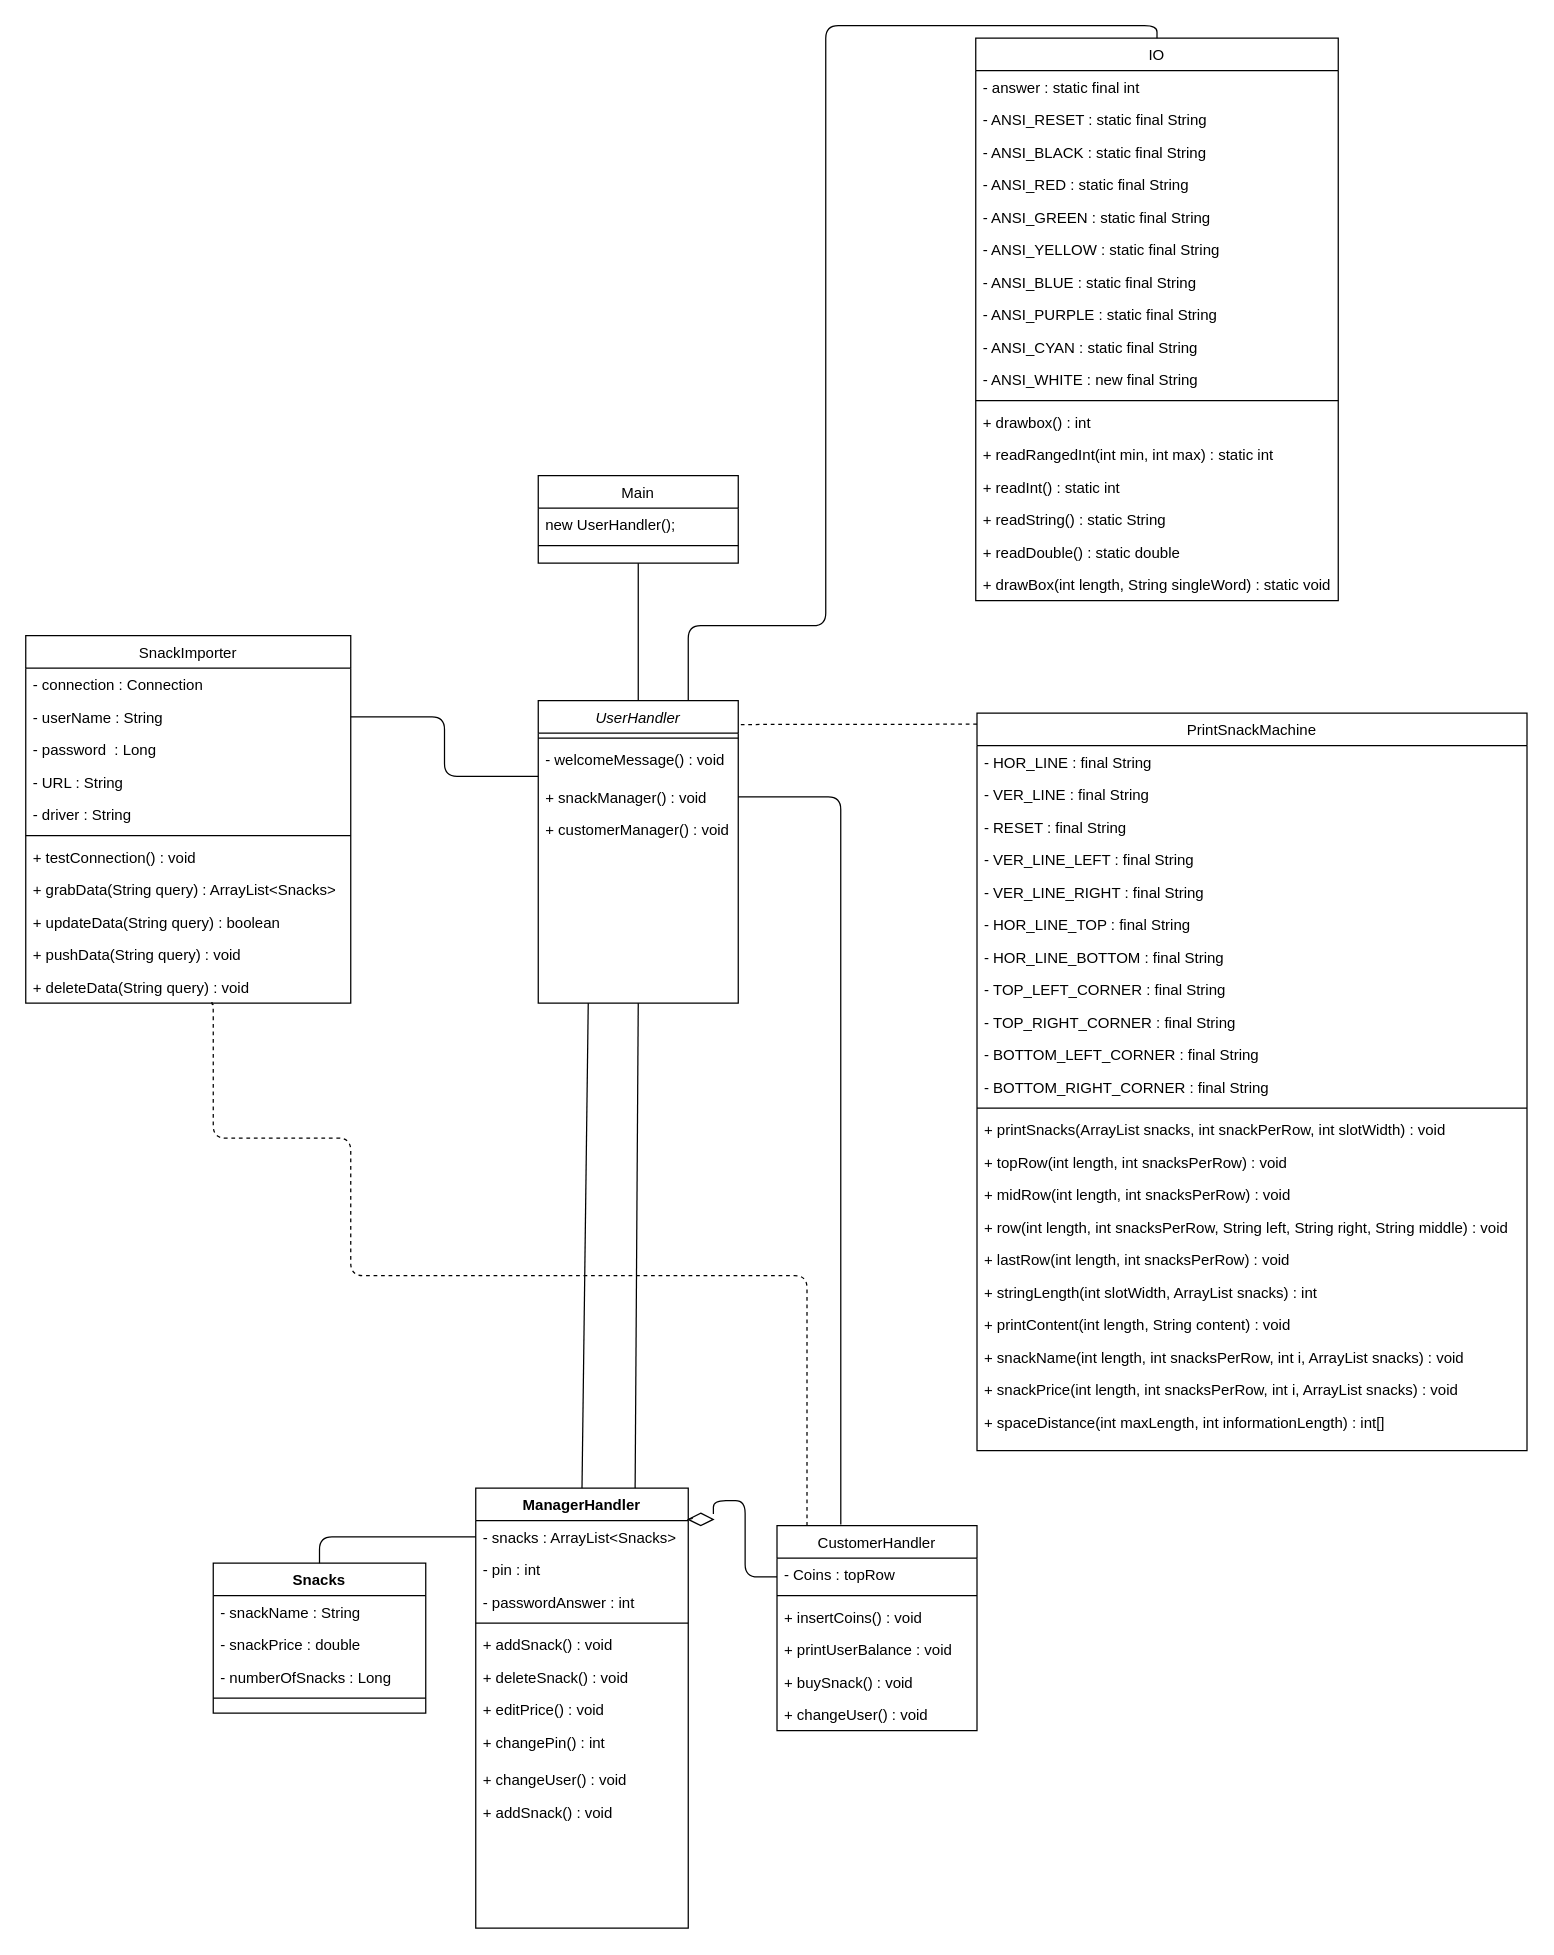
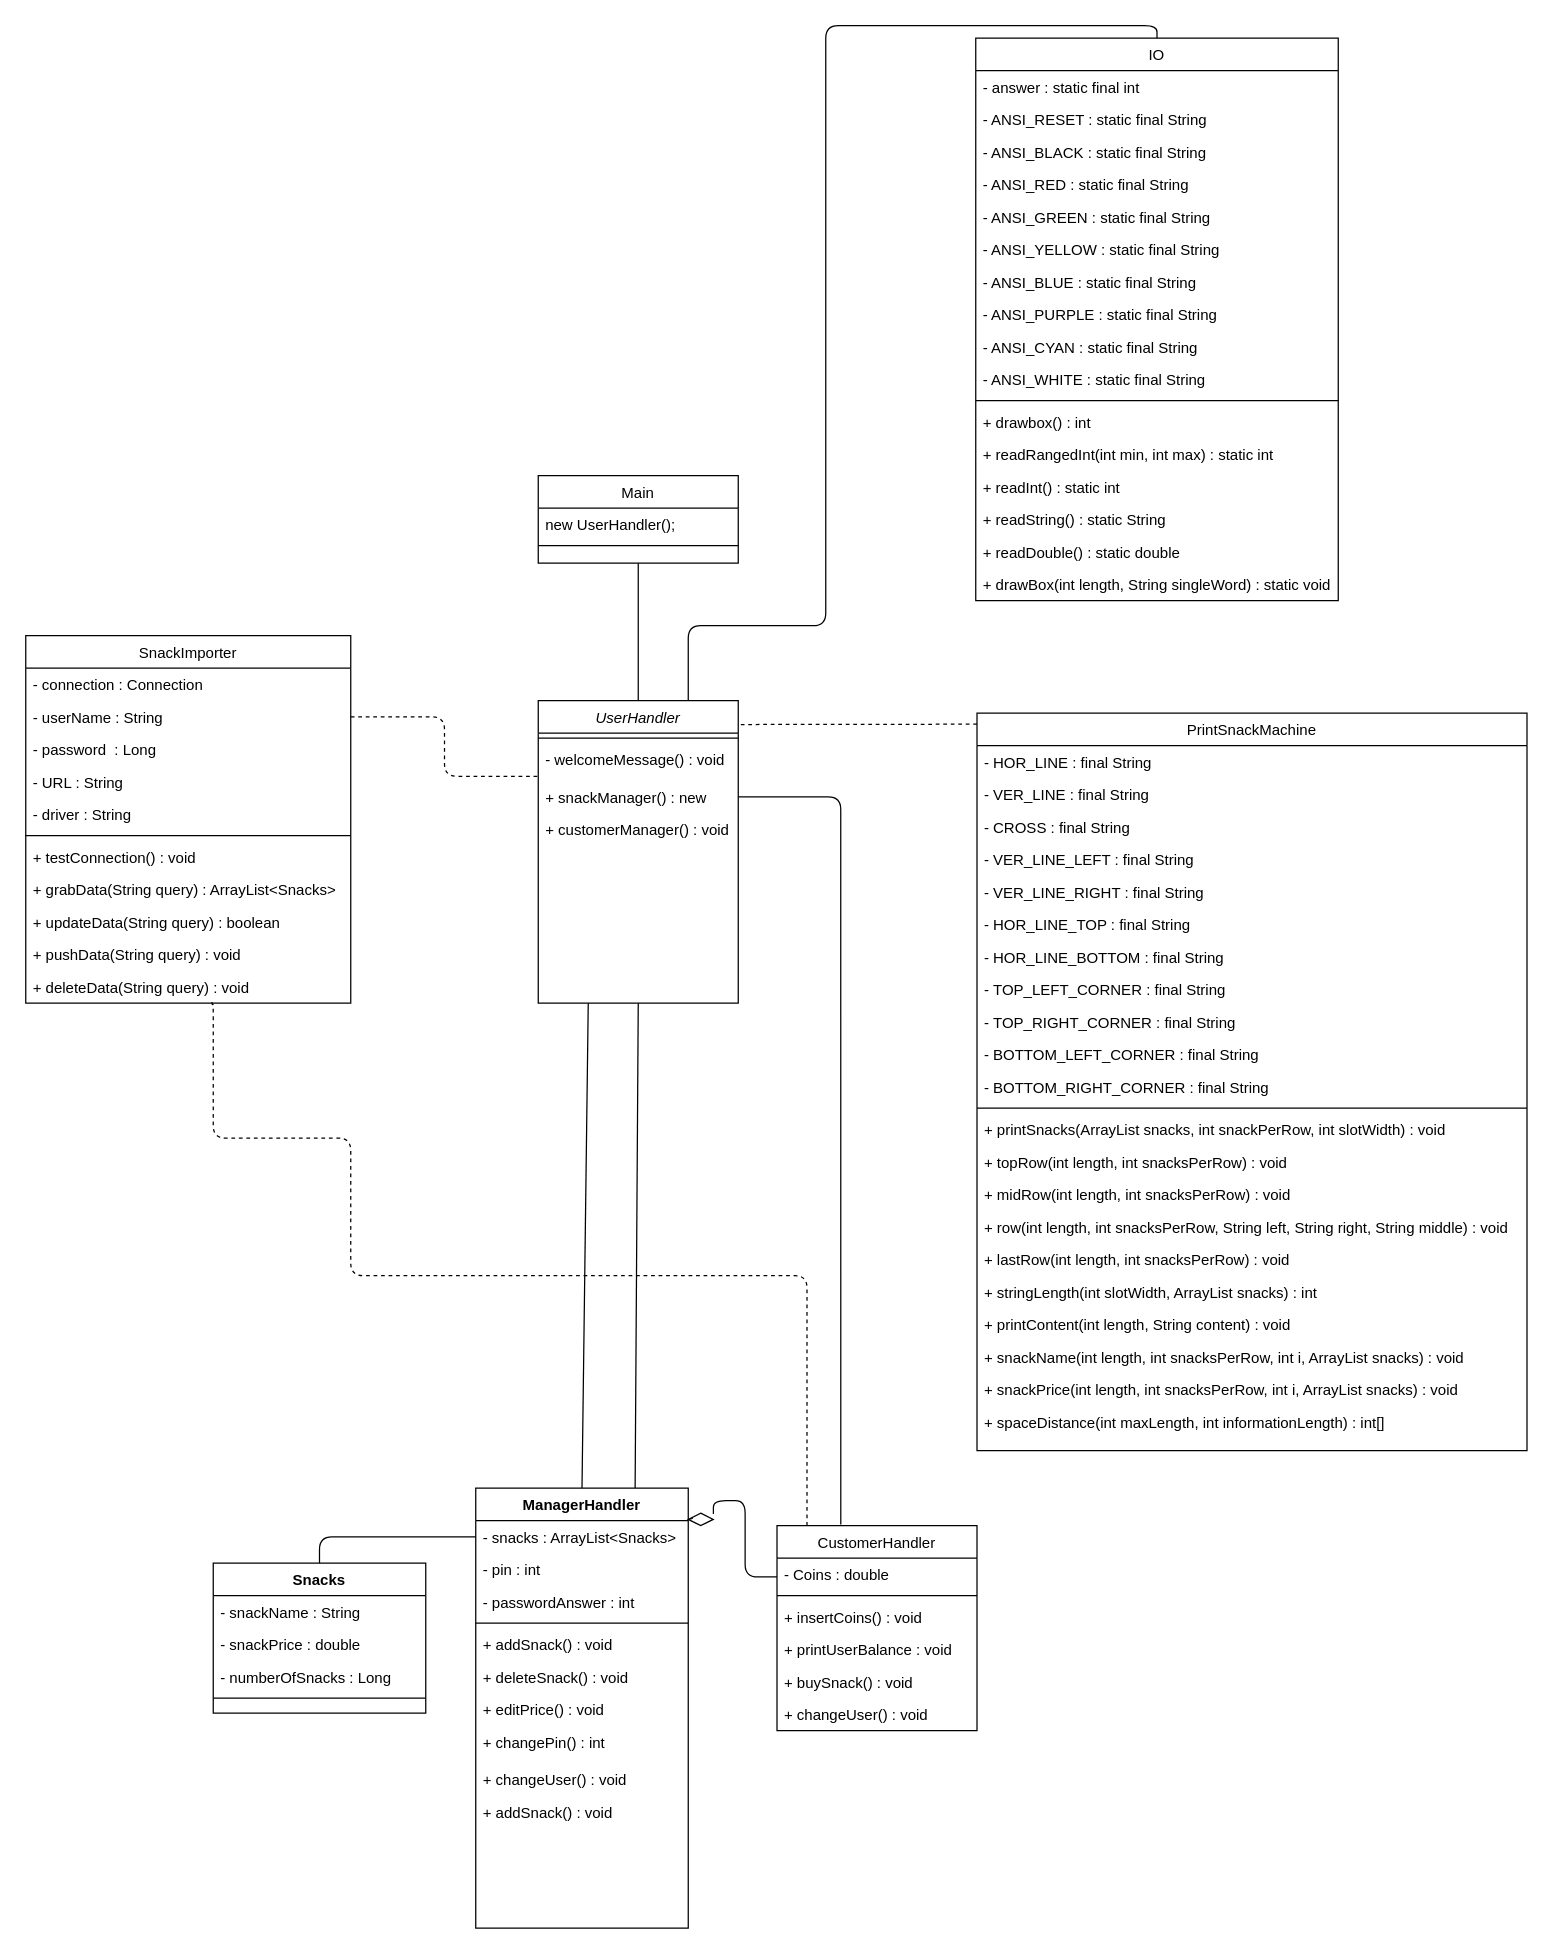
node "- ANSI_WHITE : new final String": label "- ANSI_WHITE : new final String" -> "- ANSI_WHITE : static final String"
edge "- userName : String" -- "UserHandler": style solid -> dashed
node "+ snackManager() : void": label "+ snackManager() : void" -> "+ snackManager() : new"
node "- RESET : final String": label "- RESET : final String" -> "- CROSS : final String"
node "- Coins : topRow": label "- Coins : topRow" -> "- Coins : double"
